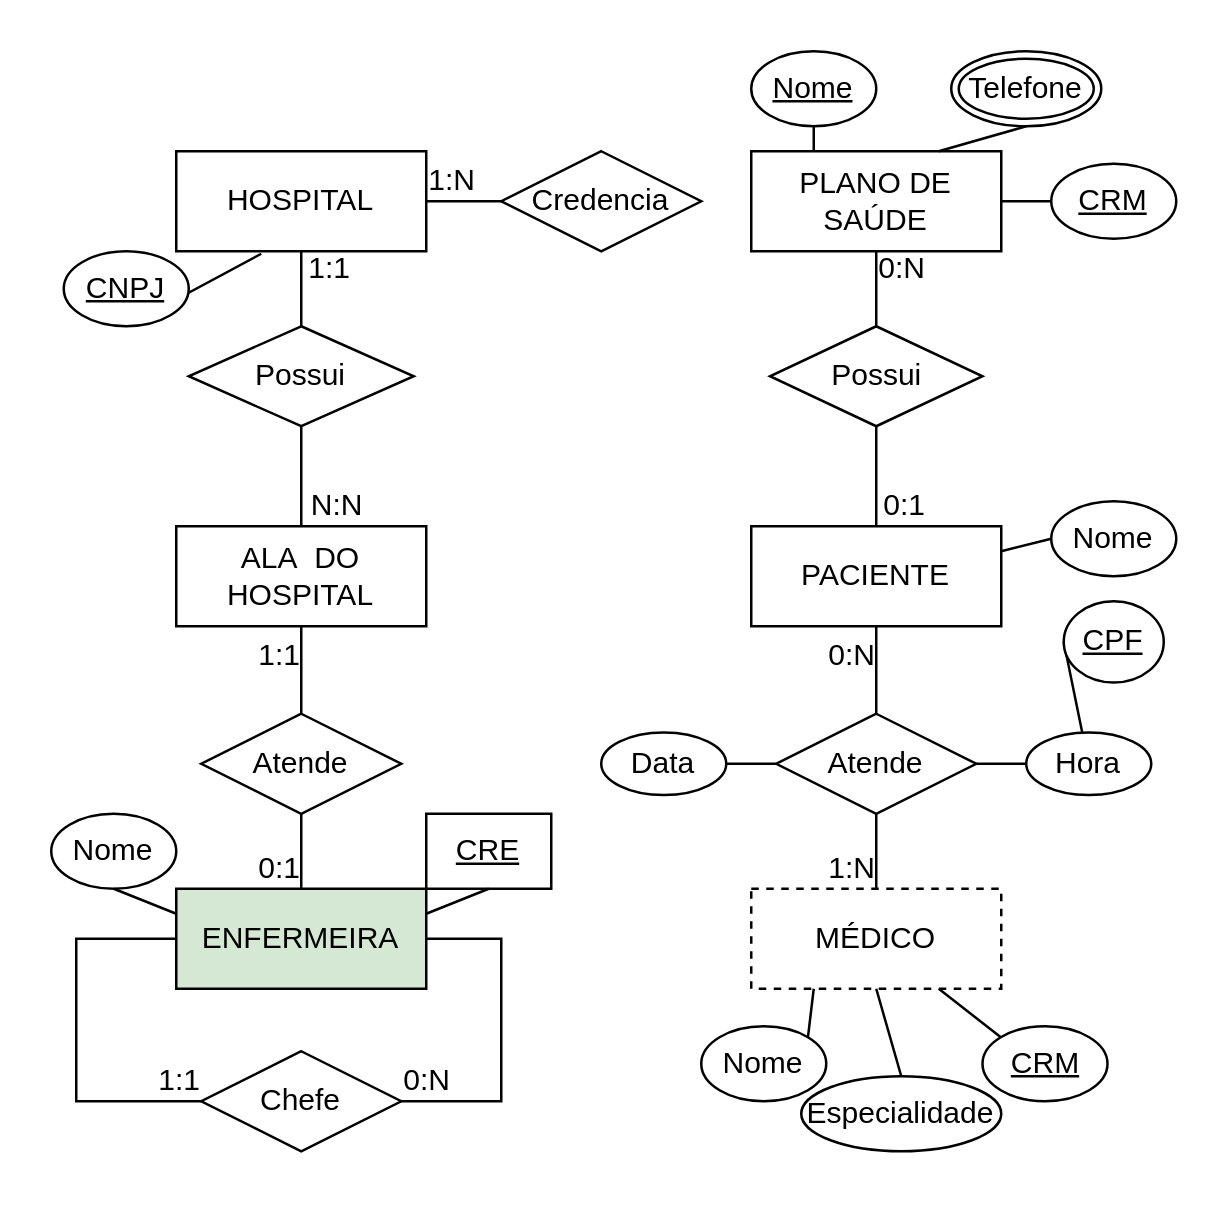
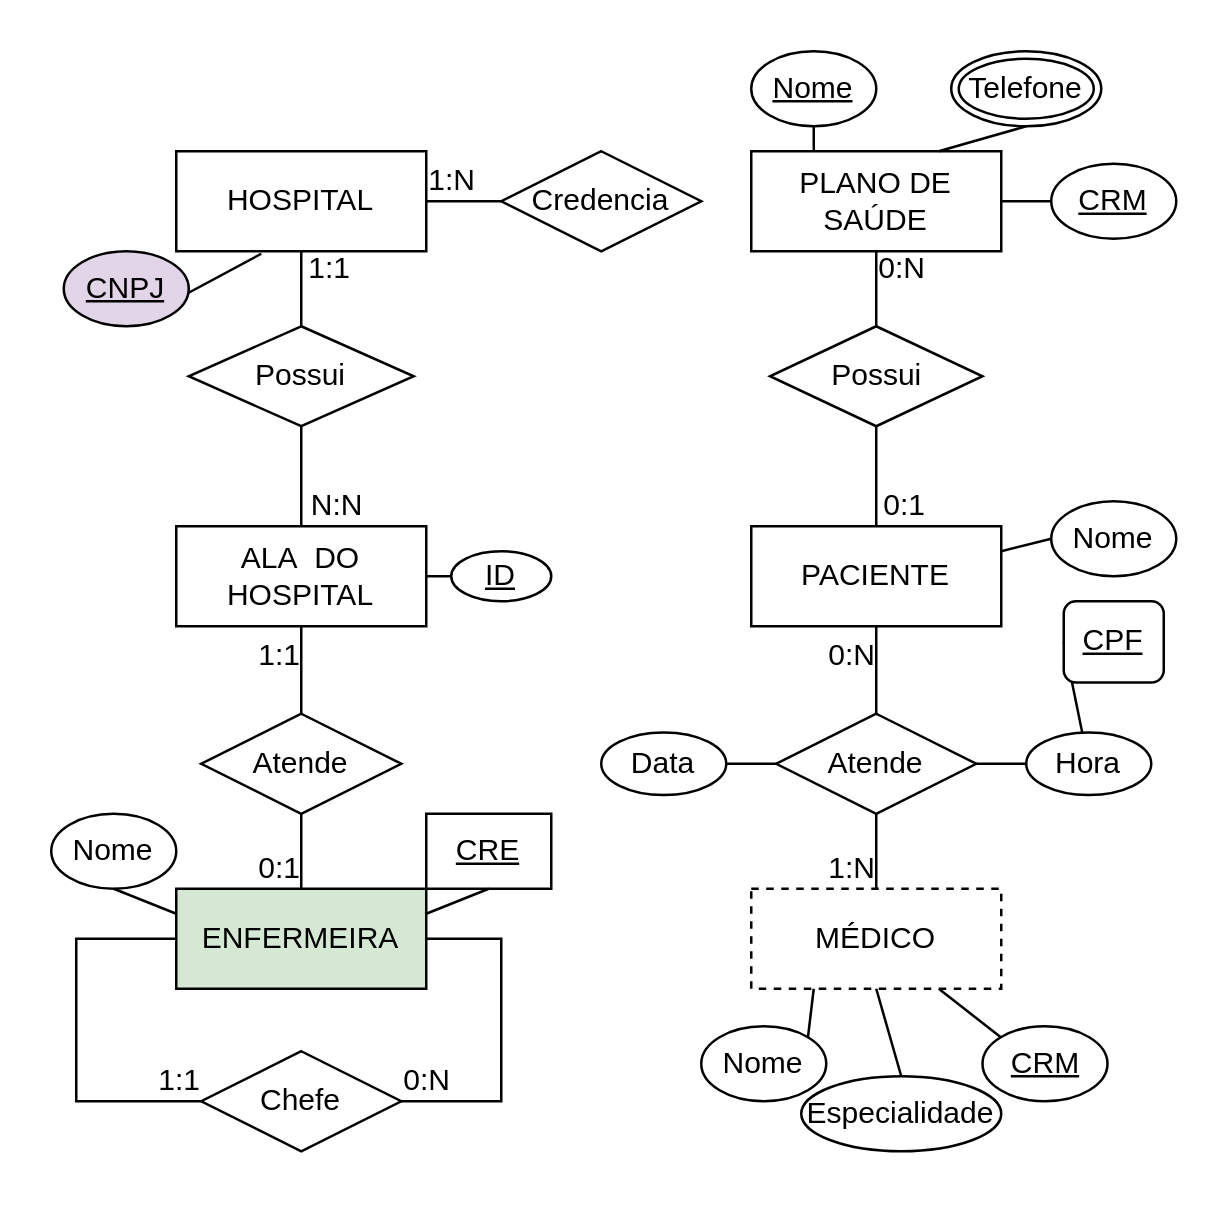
node "CNPJ": fillcolor #ffffff -> #e1d5e7
edge "ALA DO HOSPITAL" -- "ID": added
node "ID": added
node "CPF": shape ellipse -> rounded rectangle
